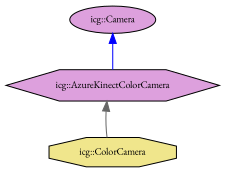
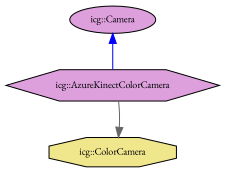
edge "icg::ColorCamera" -> "icg::AzureKinectColorCamera": reversed
